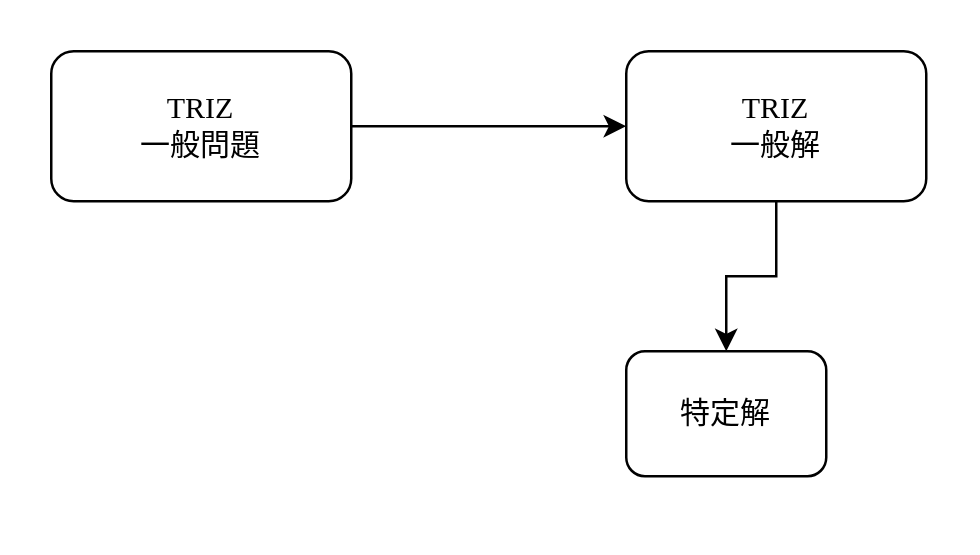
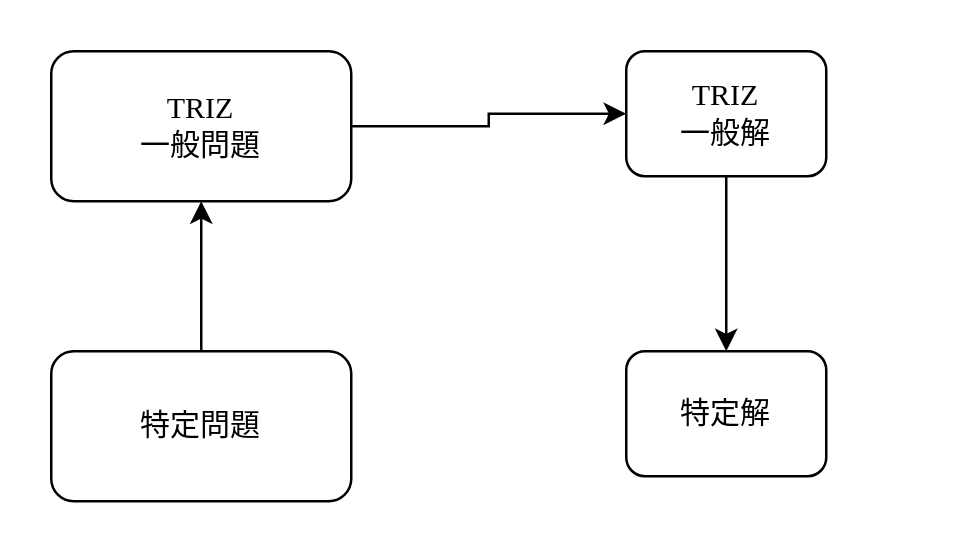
node "TRIZ 一般解": size 300x150 -> 200x125
edge "特定問題" -> "TRIZ 一般問題": added
node "特定問題": added
